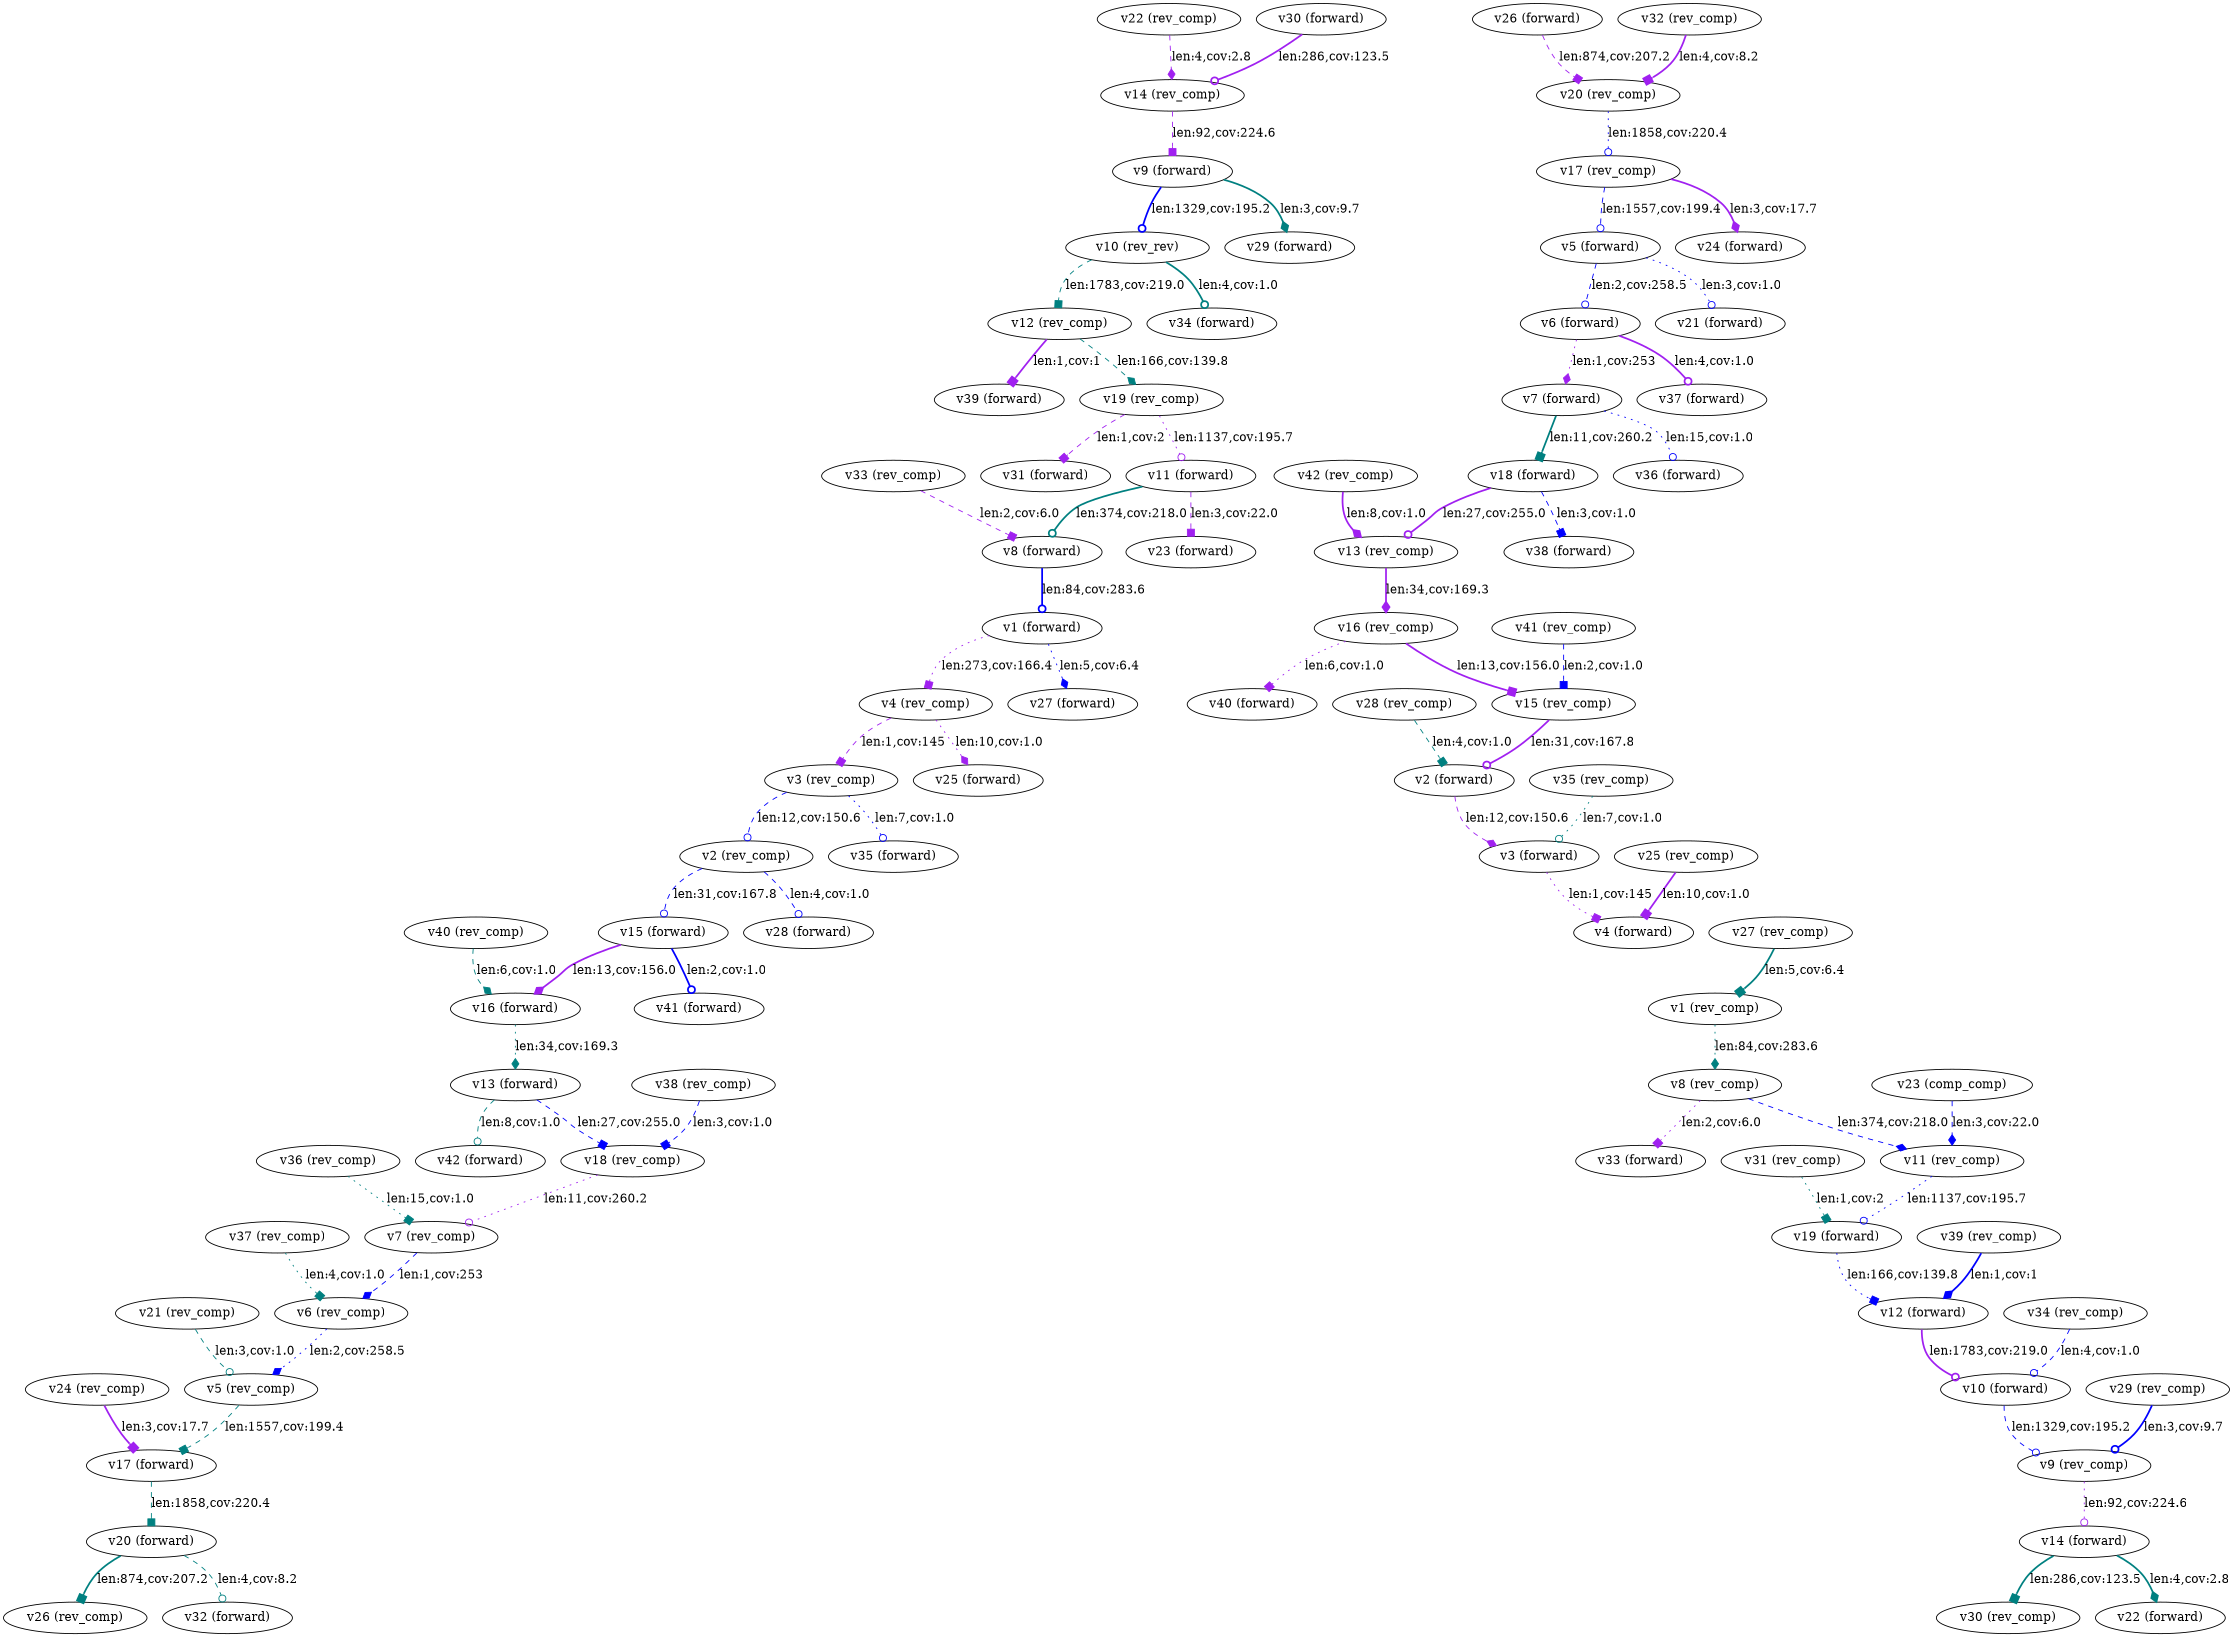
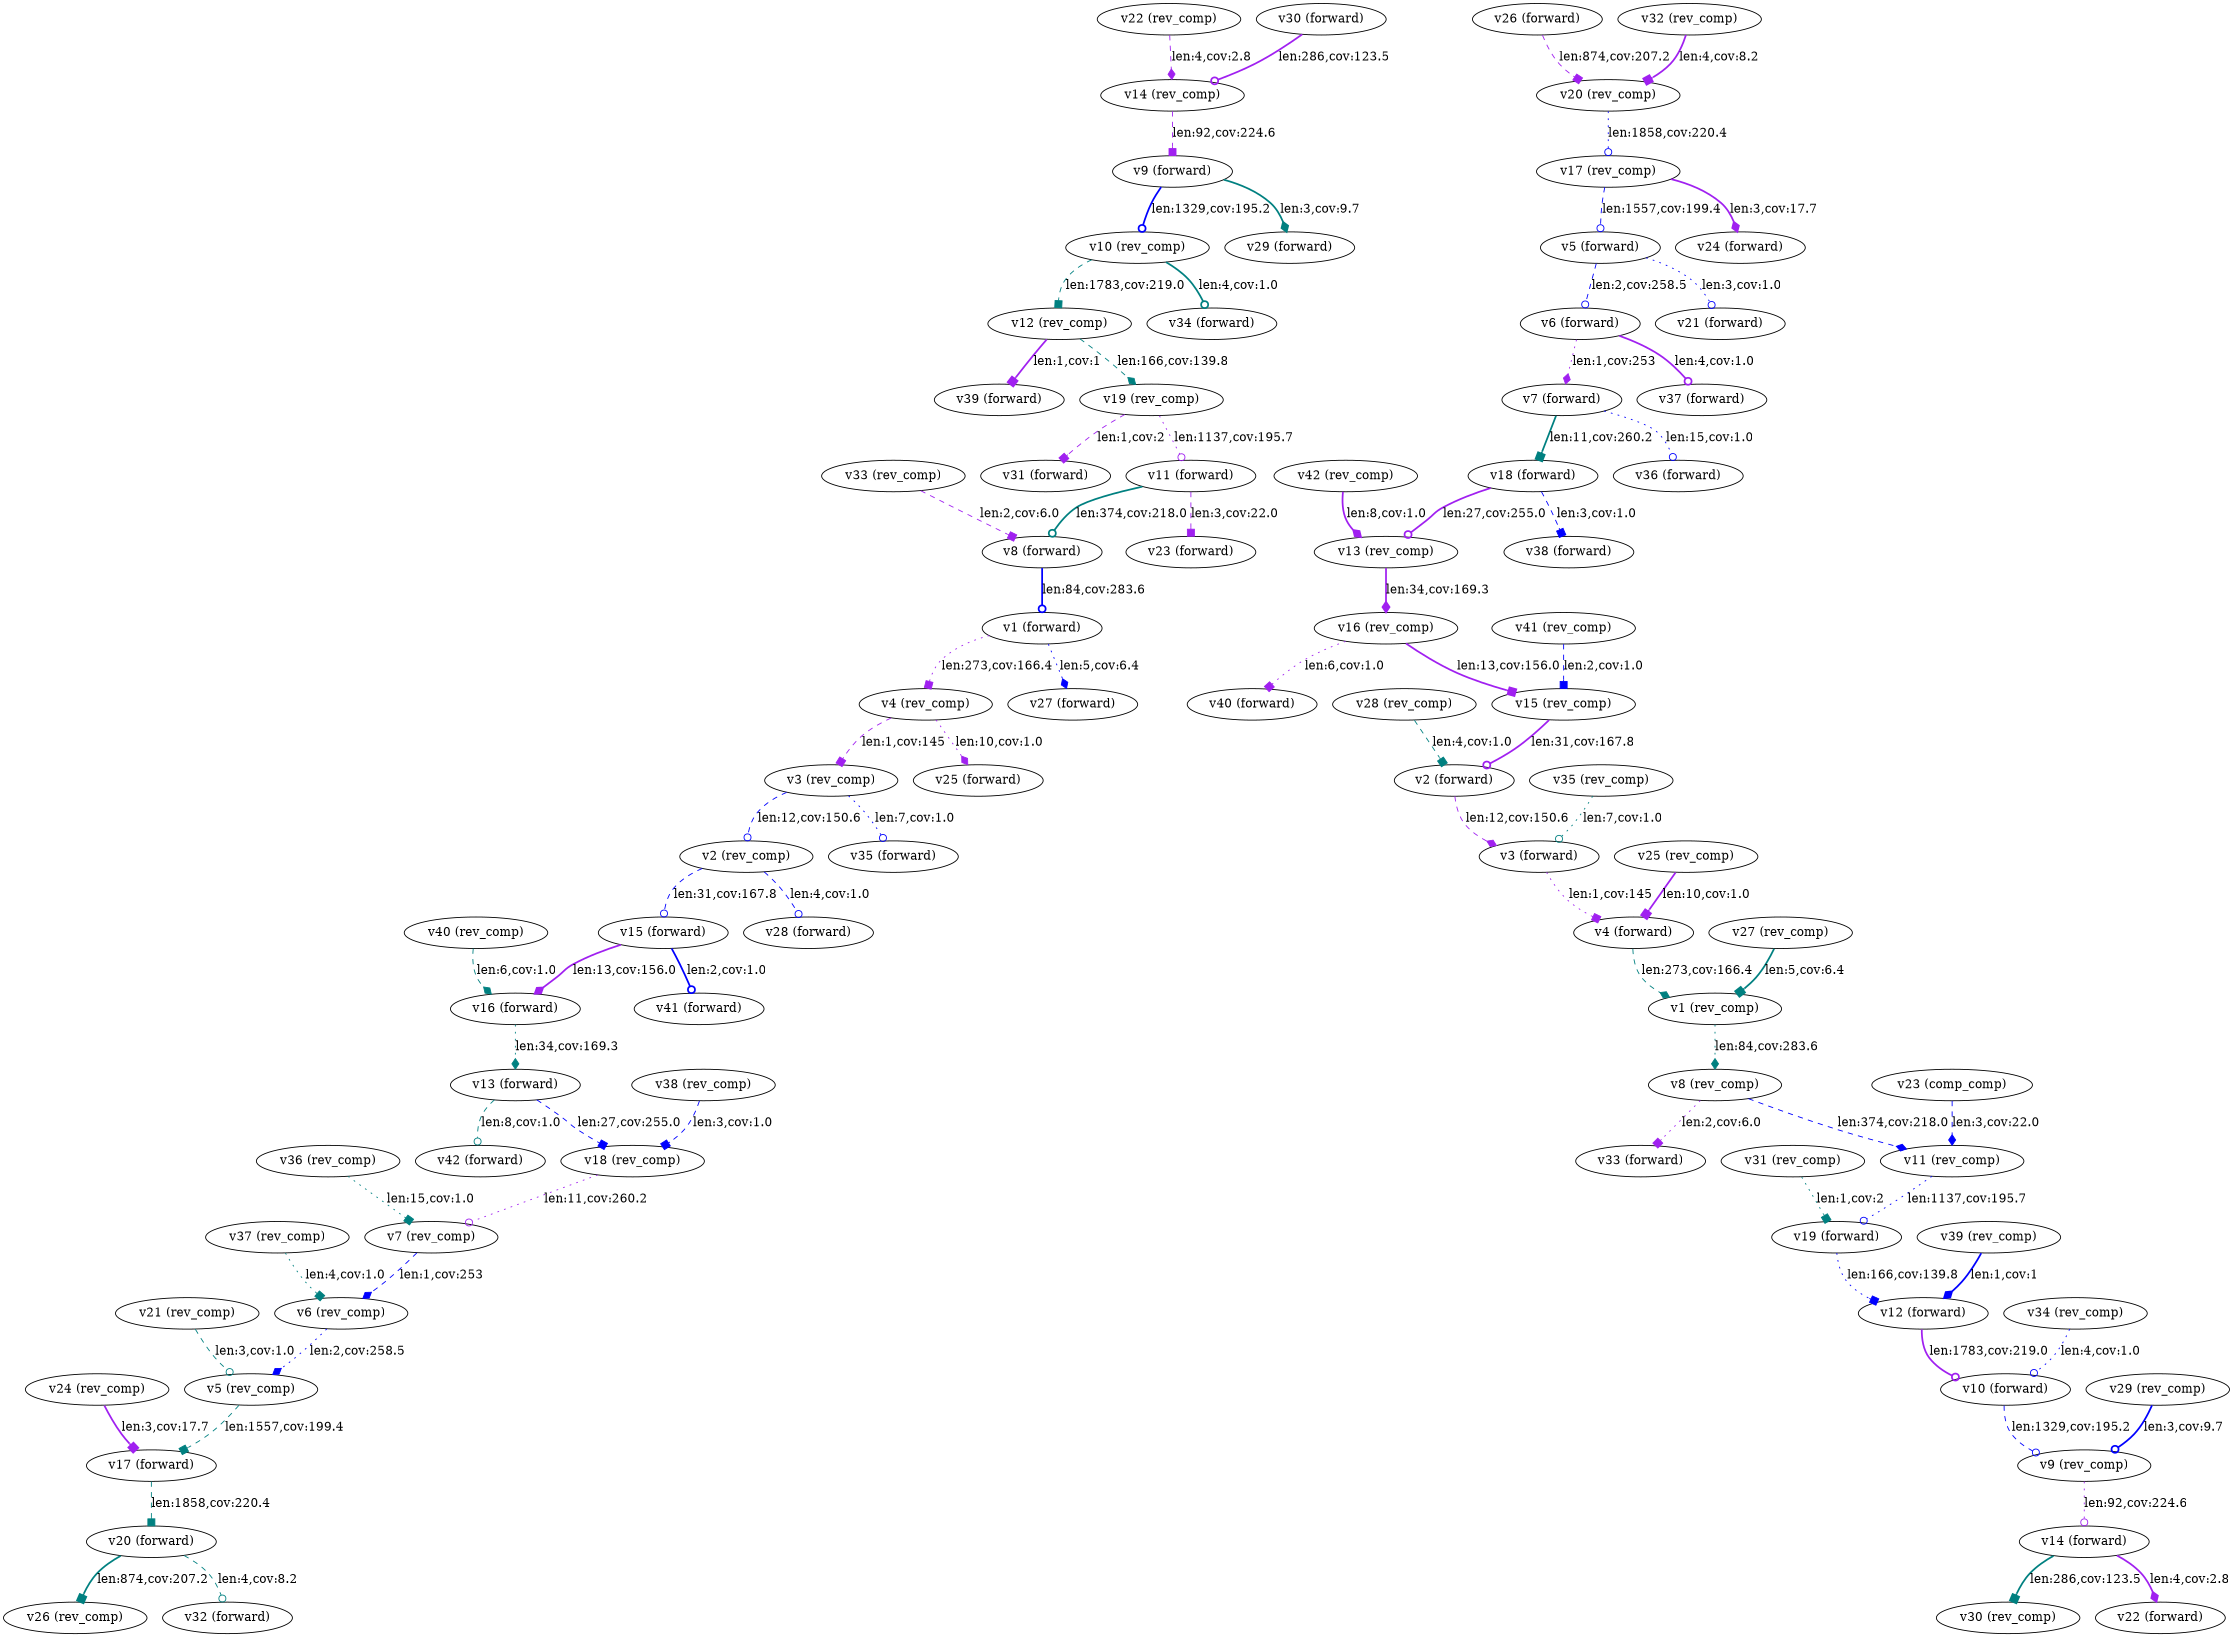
node "v10 (rev_rev)": label "v10 (rev_rev)" -> "v10 (rev_comp)"
edge "v4 (forward)" -> "v1 (rev_comp)": added, label "len:273,cov:166.4"
edge "v34 (rev_comp)" -> "v10 (forward)": style dashed -> dotted
edge "v14 (forward)" -> "v22 (forward)": color teal -> purple
